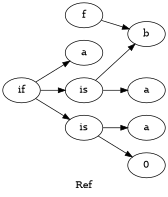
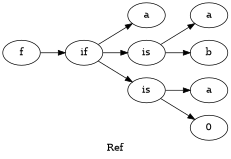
edge "f" -> "b": now "f" -> "if"
